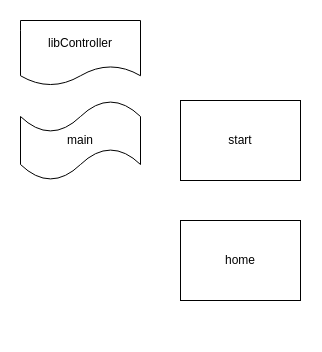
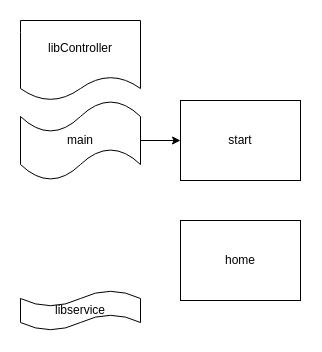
node "libController": size 120x65 -> 120x80
edge "main" -> "start": added
node "libservice": added
